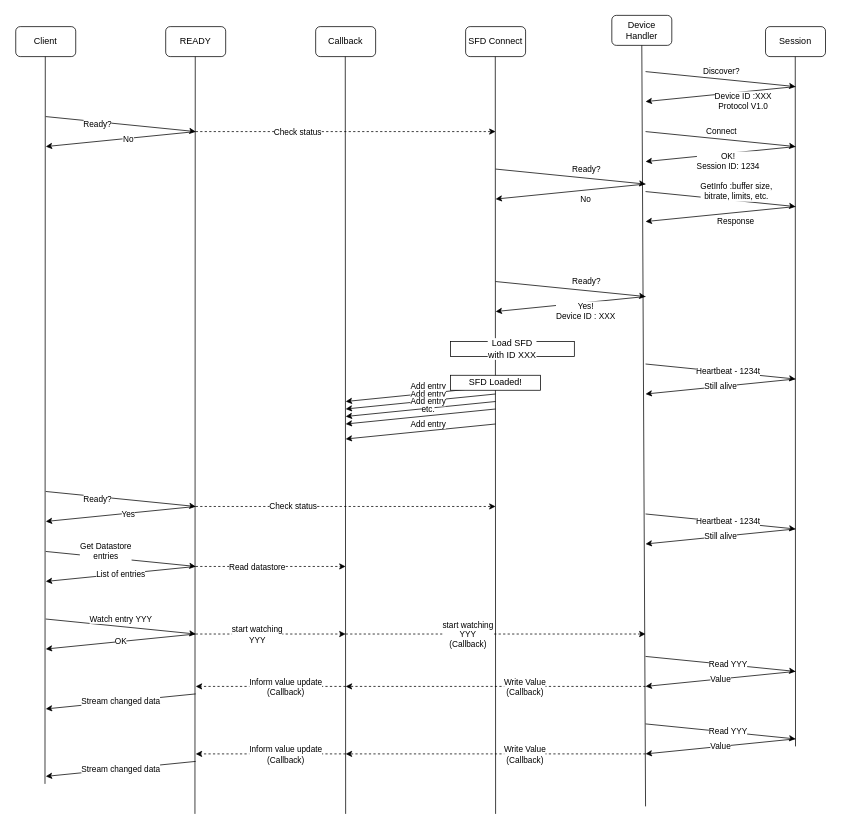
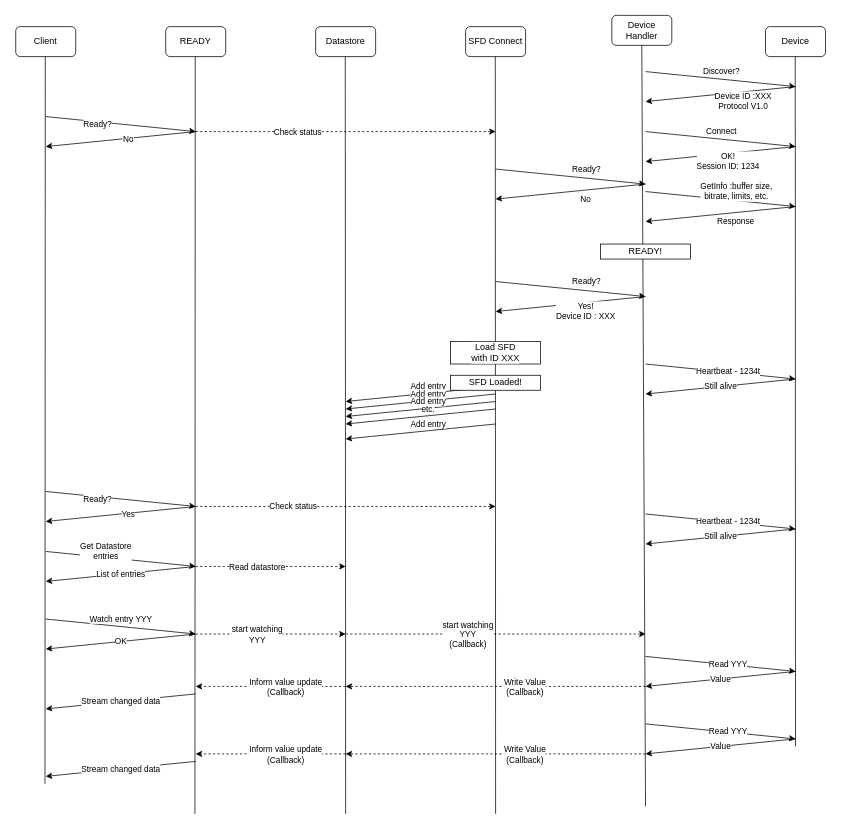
node "Callback": label "Callback" -> "Datastore"
node "Session": label "Session" -> "Device"
node "READY!": added
node "Load SFD with ID XXX": size 124x15 -> 90x23
